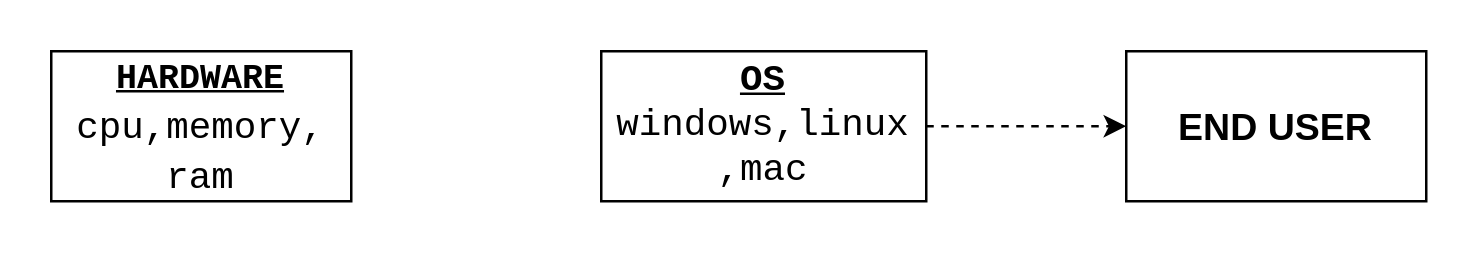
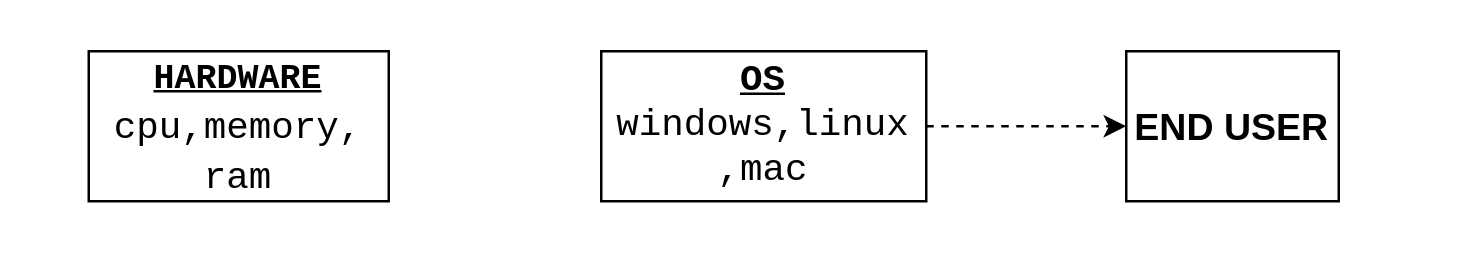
node "HARDWARE cpu,memory, ram": moved (201, 126) -> (239, 126)
node "END USER": size 300x150 -> 213x150
